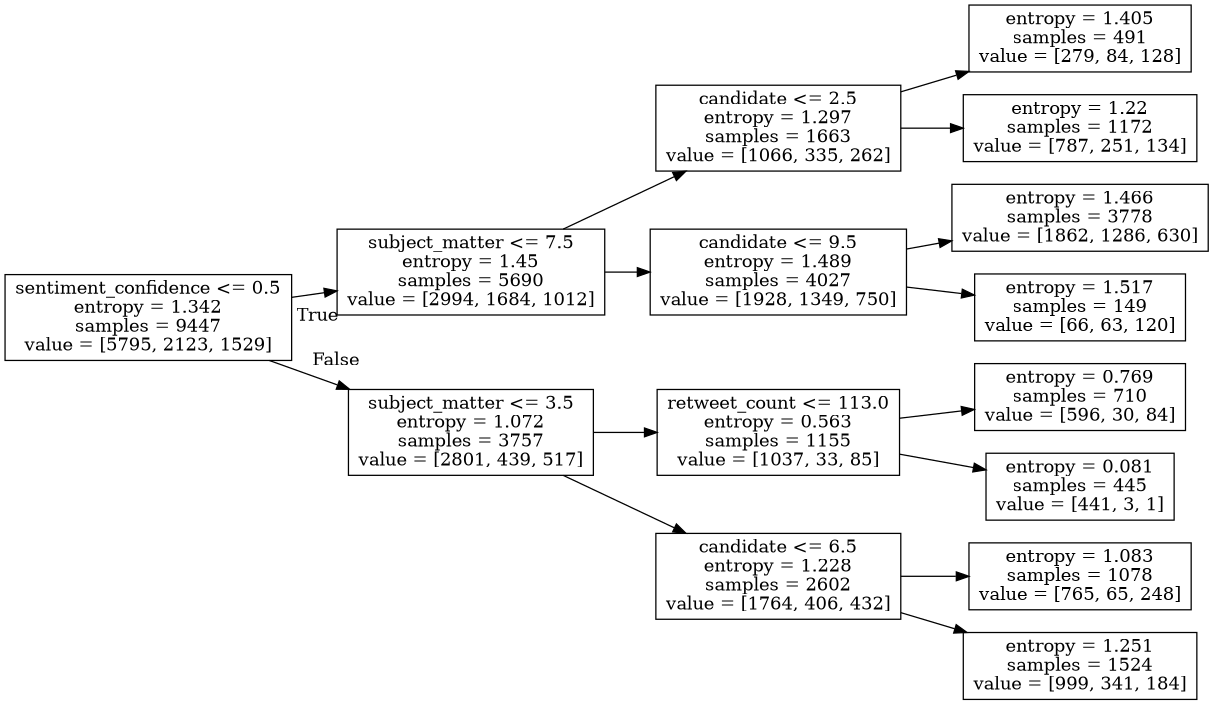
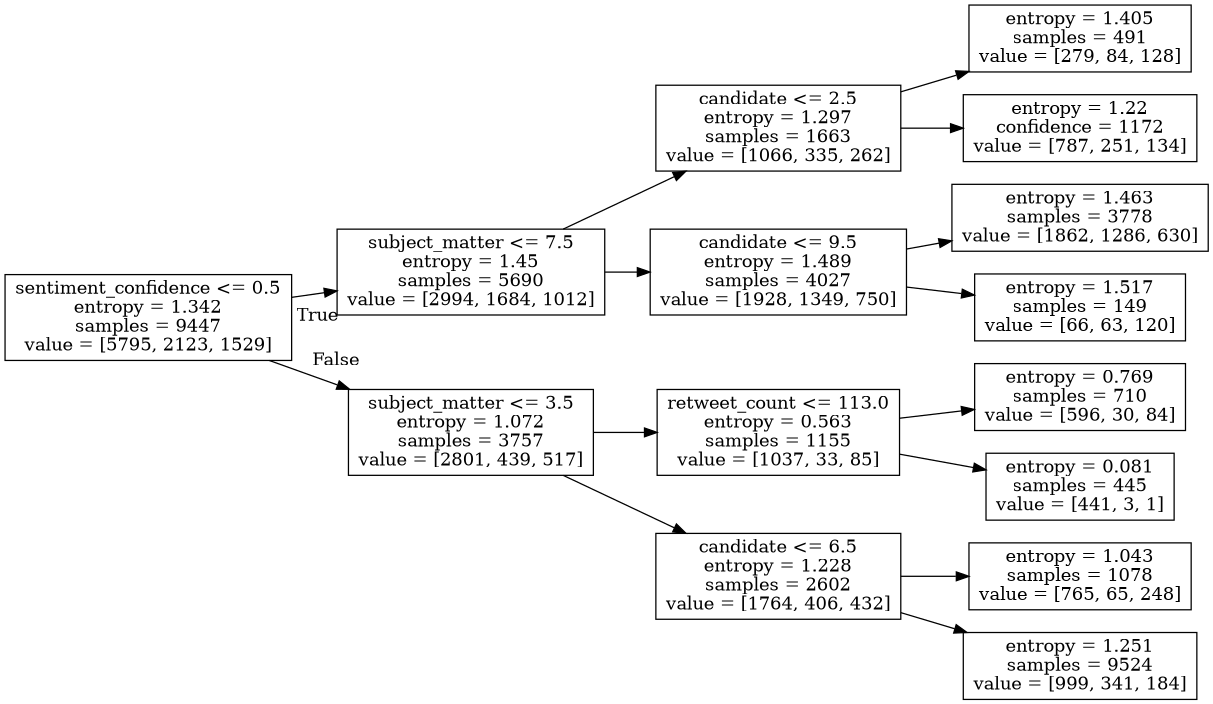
node "entropy = 1.22 samples = 1172 value = [787, 251, 134]": label "entropy = 1.22 samples = 1172 value = [787, 251, 134]" -> "entropy = 1.22 confidence = 1172 value = [787, 251, 134]"
node "entropy = 1.466 samples = 3778 value = [1862, 1286, 630]": label "entropy = 1.466 samples = 3778 value = [1862, 1286, 630]" -> "entropy = 1.463 samples = 3778 value = [1862, 1286, 630]"
node "entropy = 1.083 samples = 1078 value = [765, 65, 248]": label "entropy = 1.083 samples = 1078 value = [765, 65, 248]" -> "entropy = 1.043 samples = 1078 value = [765, 65, 248]"
node "entropy = 1.251 samples = 1524 value = [999, 341, 184]": label "entropy = 1.251 samples = 1524 value = [999, 341, 184]" -> "entropy = 1.251 samples = 9524 value = [999, 341, 184]"
